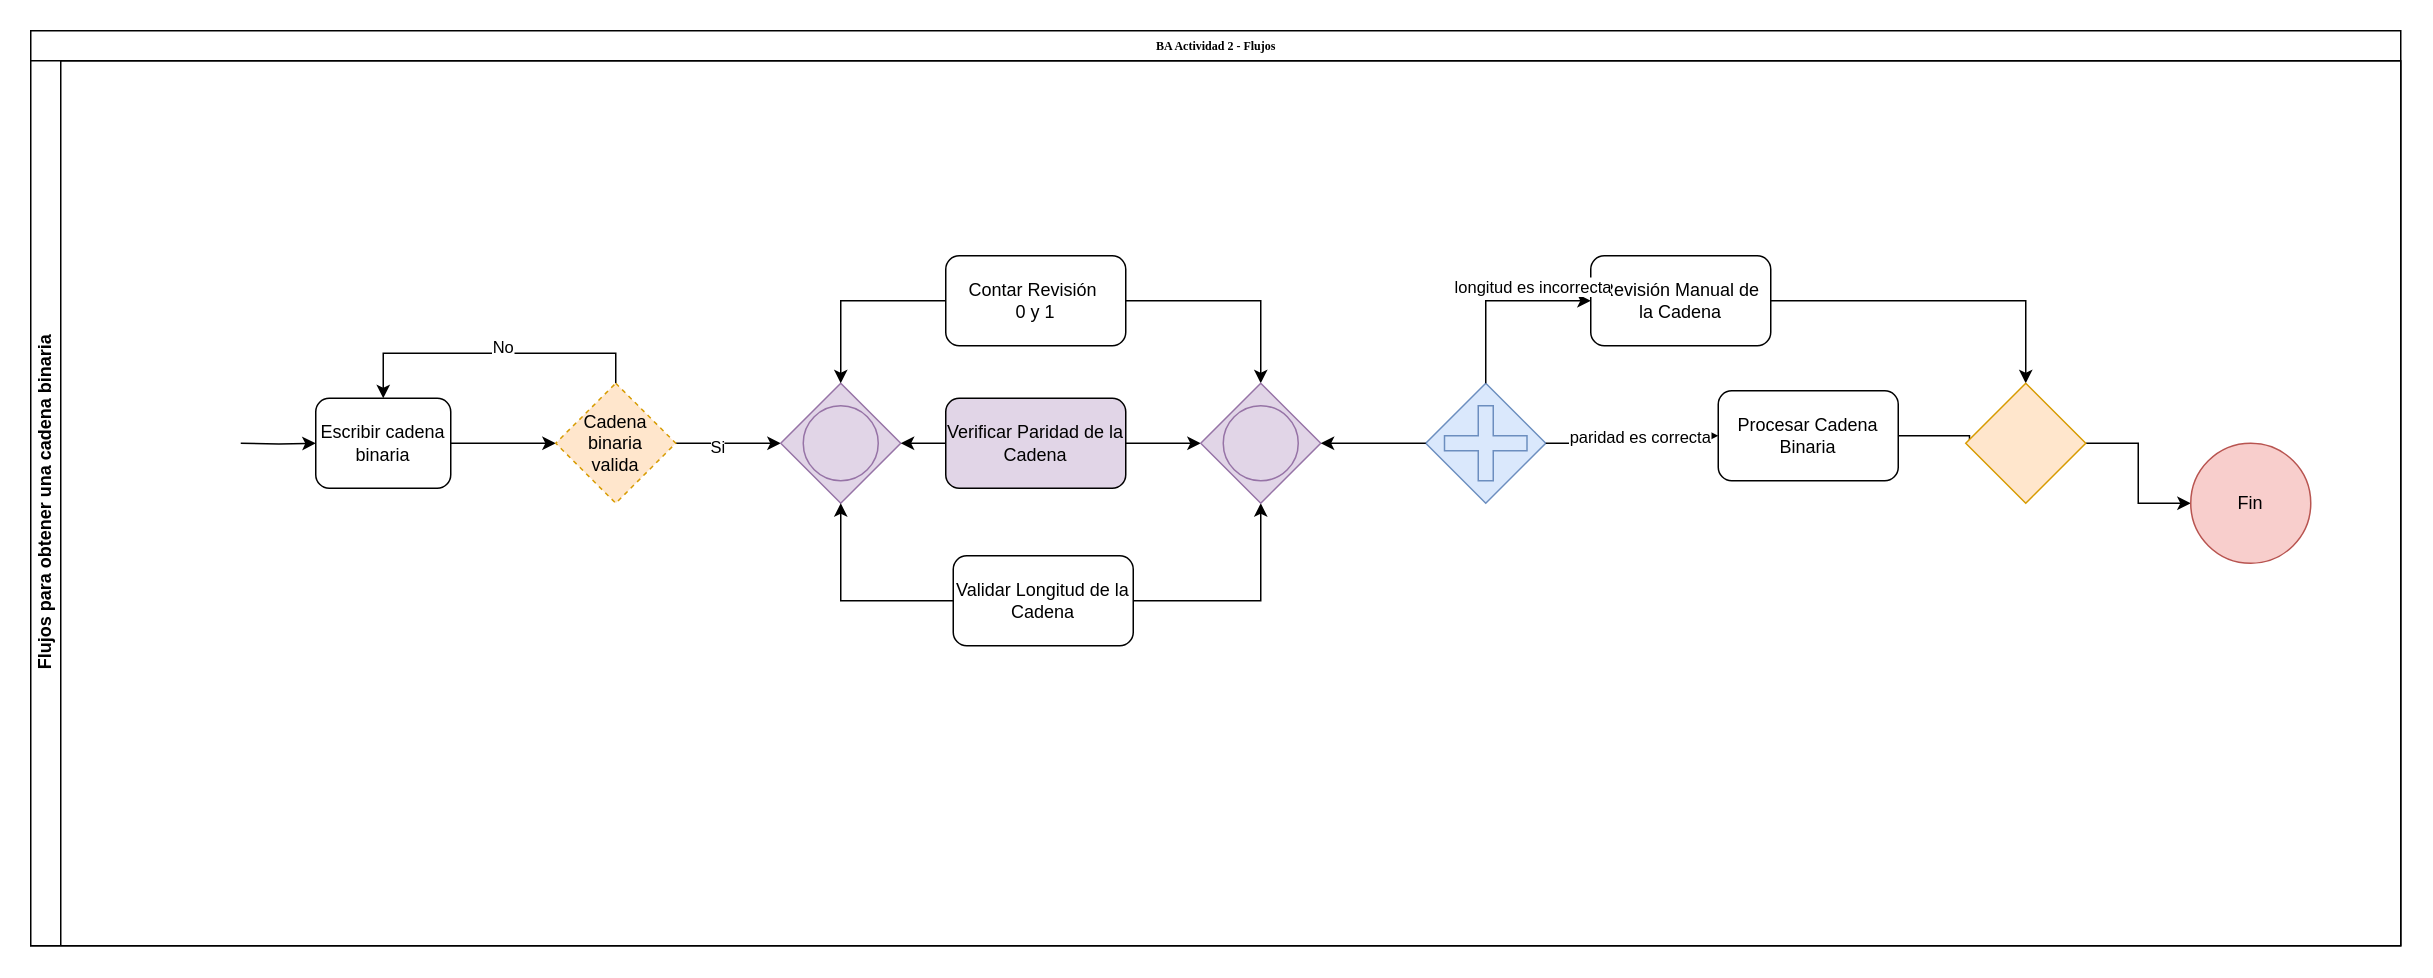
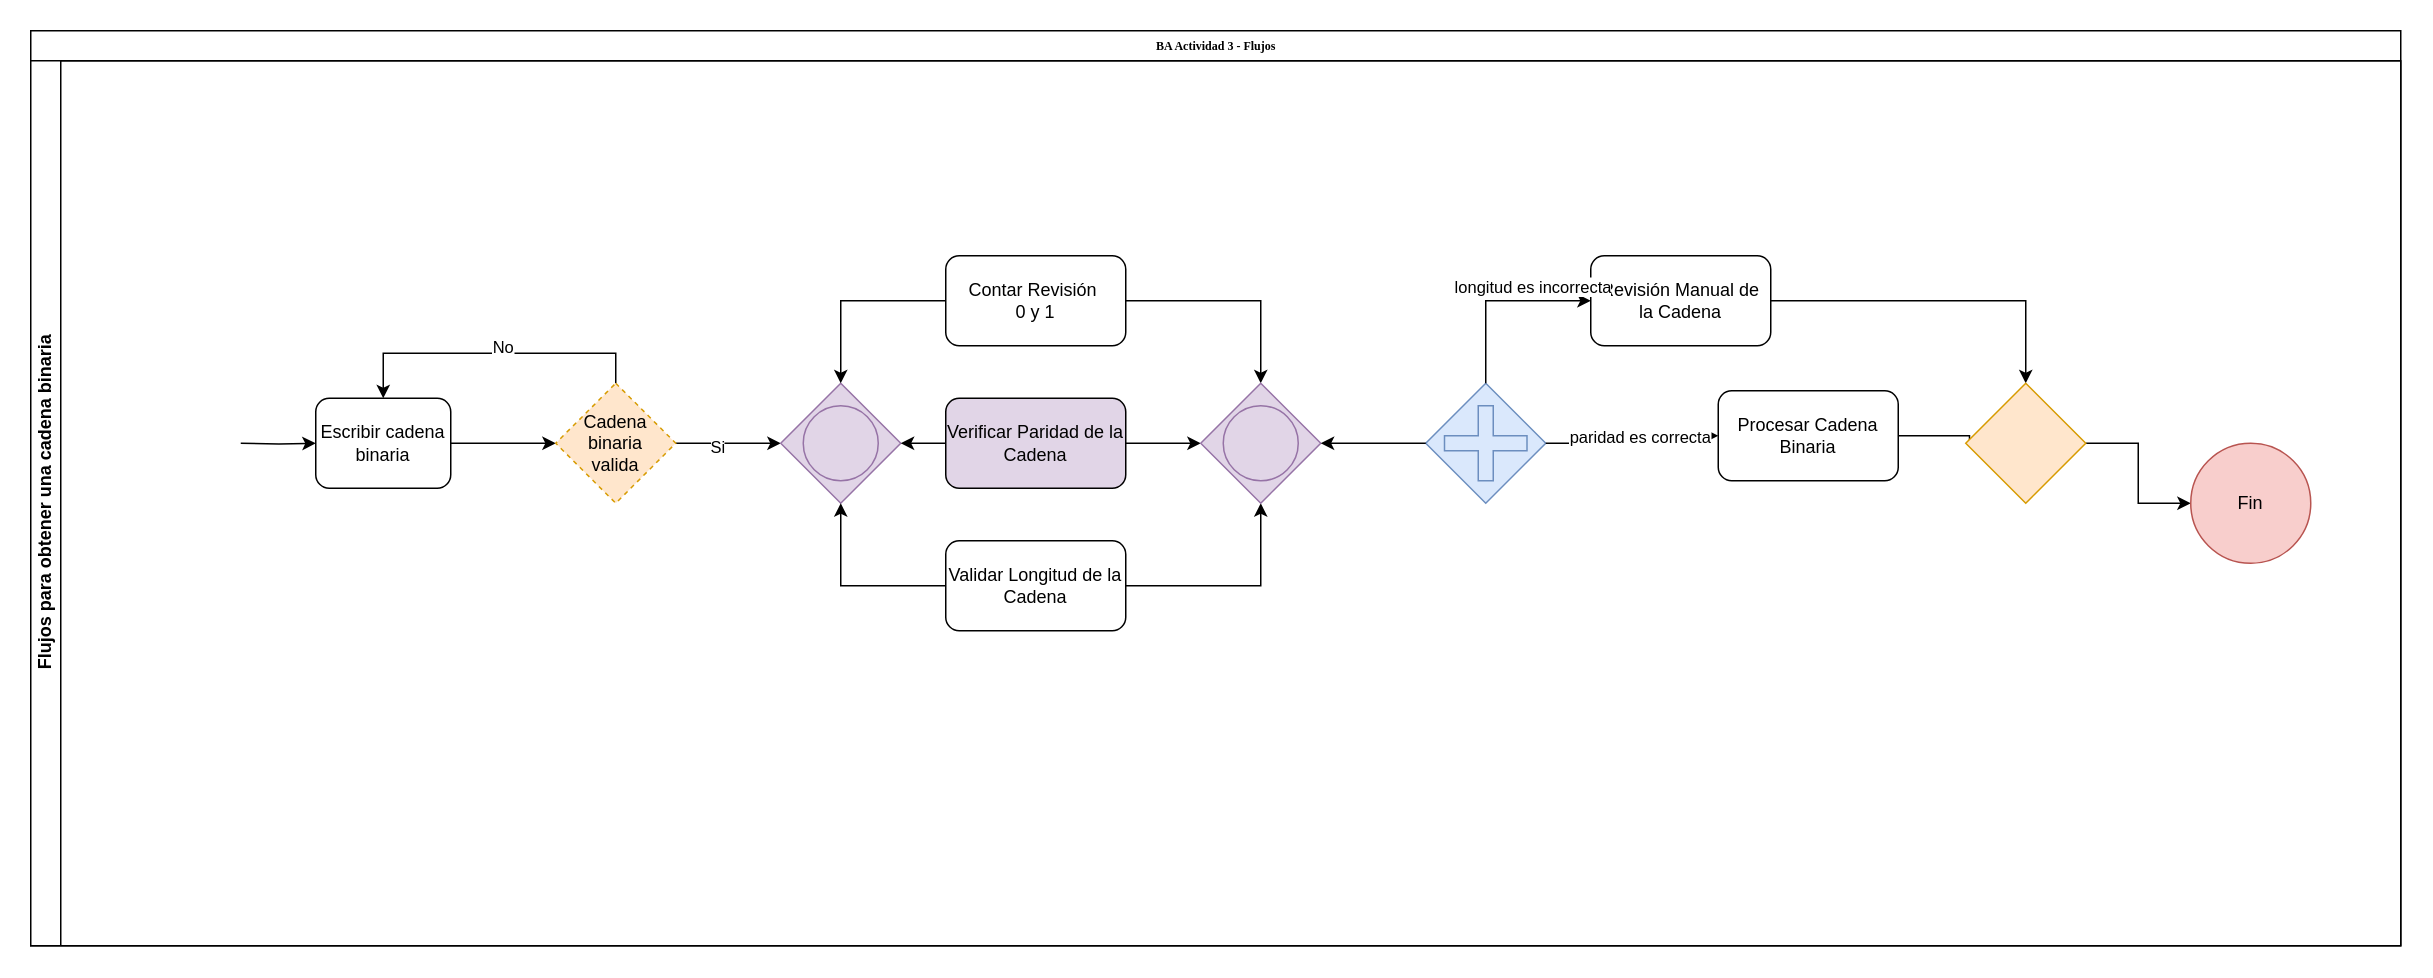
node "BA Actividad 2 - Flujos": label "BA Actividad 2 - Flujos" -> "BA Actividad 3 - Flujos"
node "Validar Longitud de la Cadena": moved (1043, 601) -> (1036, 586)
